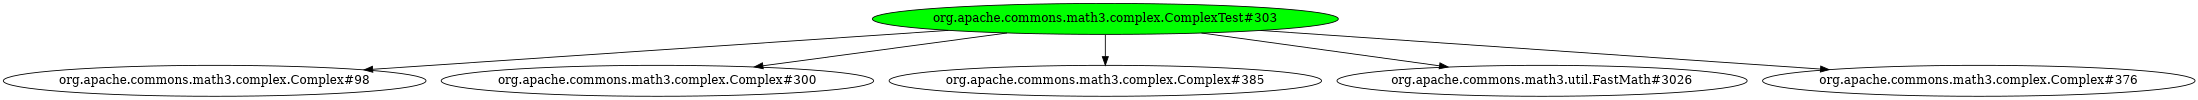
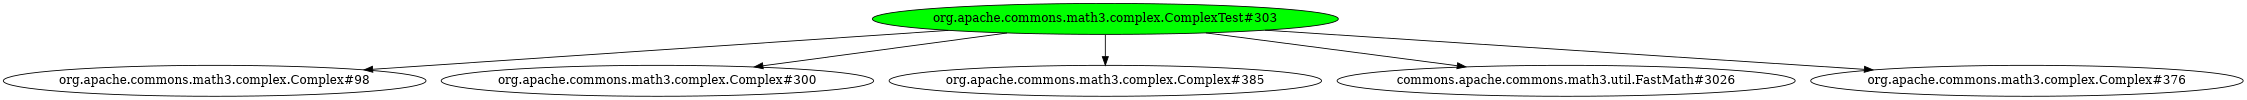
node "org.apache.commons.math3.util.FastMath#3026": label "org.apache.commons.math3.util.FastMath#3026" -> "commons.apache.commons.math3.util.FastMath#3026"
